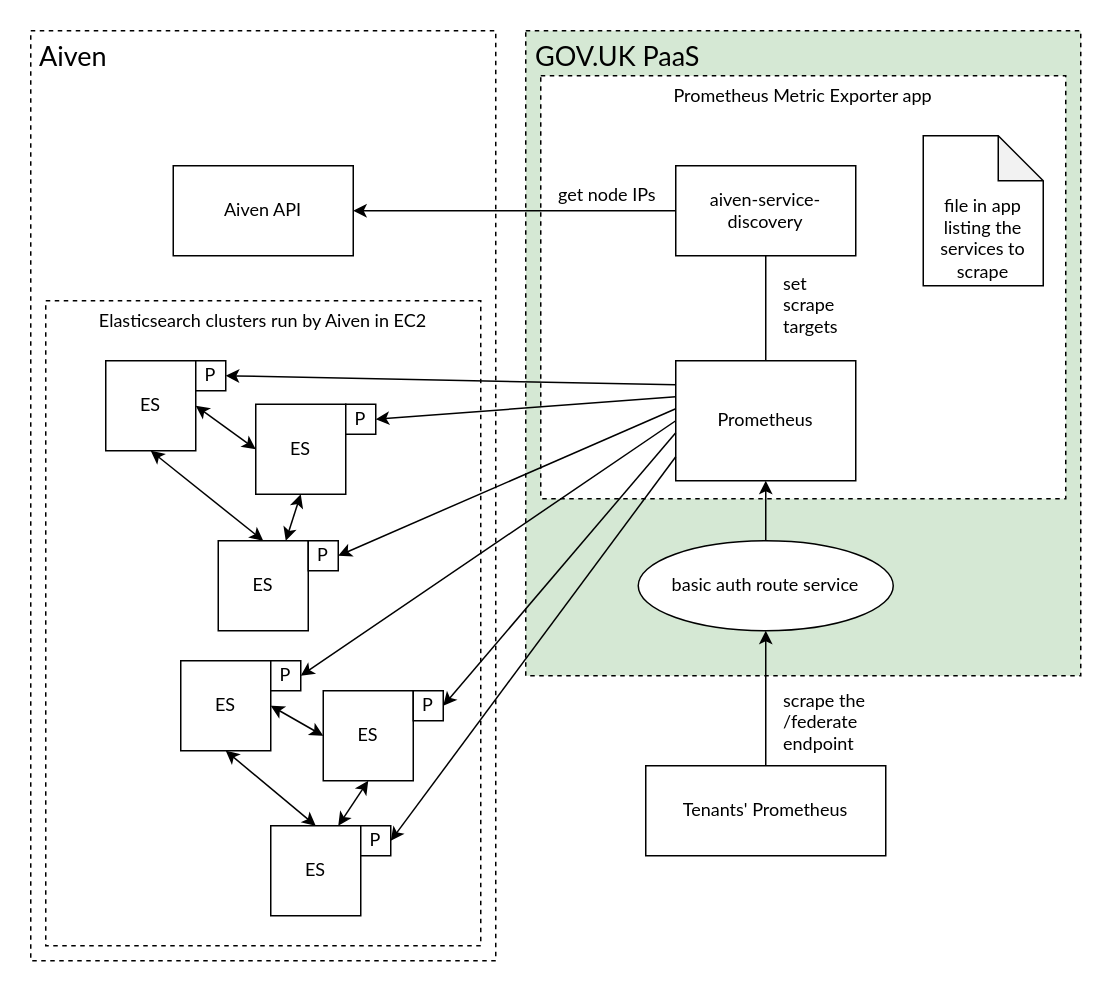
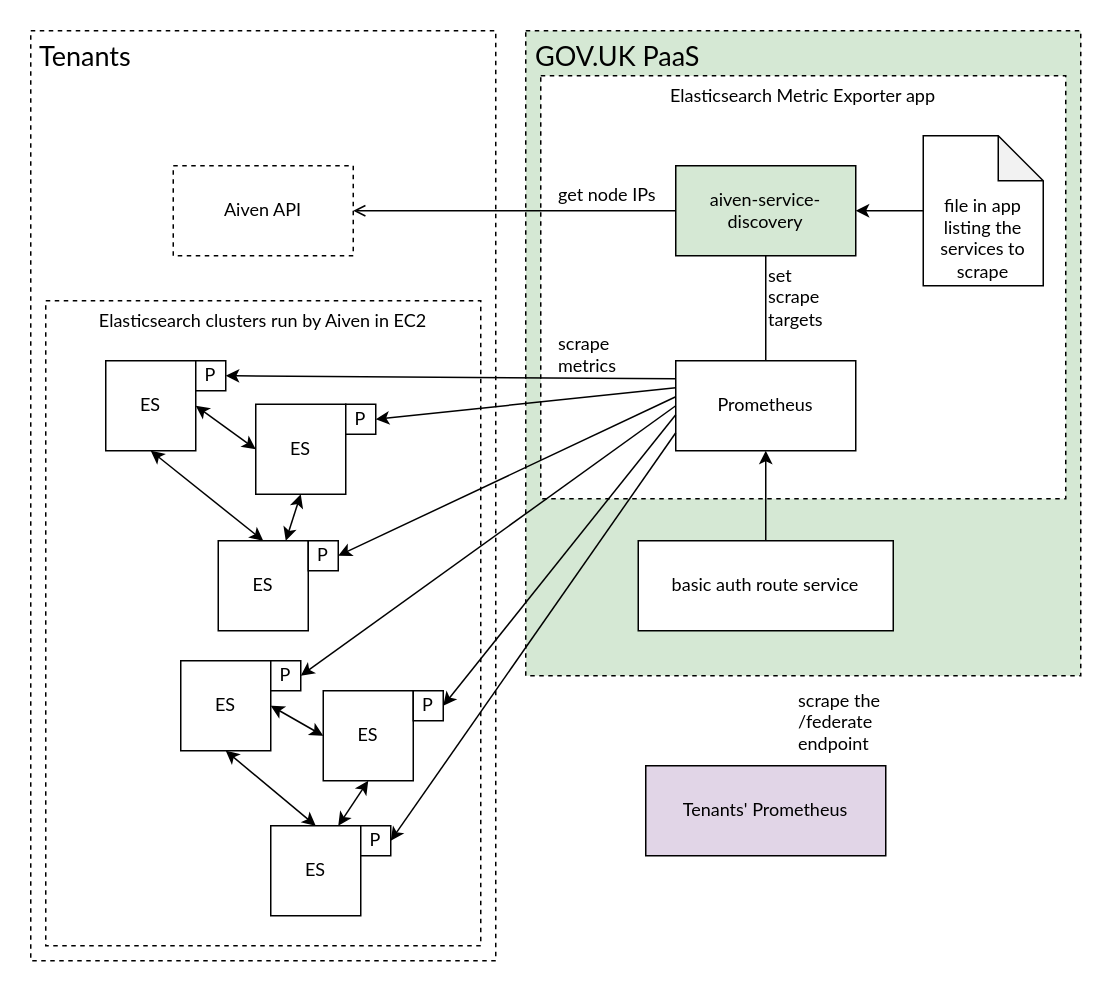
node "Aiven": label "Aiven" -> "Tenants"
node "Prometheus Metric Exporter app": label "Prometheus Metric Exporter app" -> "Elasticsearch Metric Exporter app"
node "Aiven API": style solid -> dashed
edge "aiven-service-discovery" -> "Aiven API": arrowhead classic -> open
node "aiven-service-discovery": fillcolor #ffffff -> #d5e8d4
edge "file in app listing the services to scrape" -> "aiven-service-discovery": added
node "set scrape targets": moved (848, 305) -> (833, 297)
node "scrape metrics": added
node "Prometheus": size 180x120 -> 180x90
node "basic auth route service": shape ellipse -> rectangle
edge "Tenants' Prometheus" -> "basic auth route service": removed
node "scrape the /federate endpoint": moved (848, 722) -> (863, 722)
node "Tenants' Prometheus": fillcolor #ffffff -> #e1d5e7
